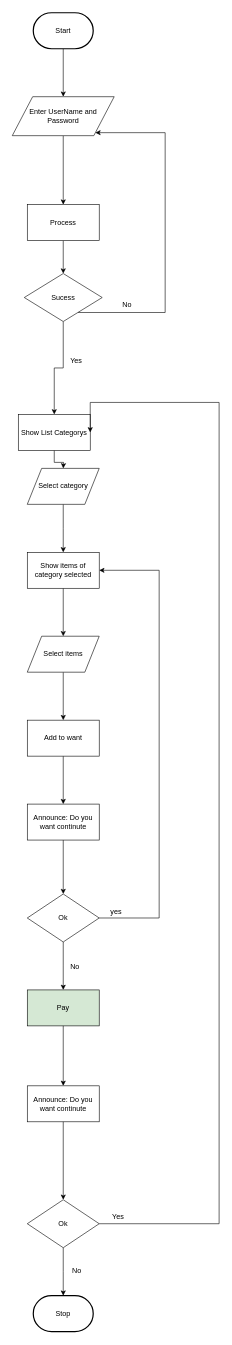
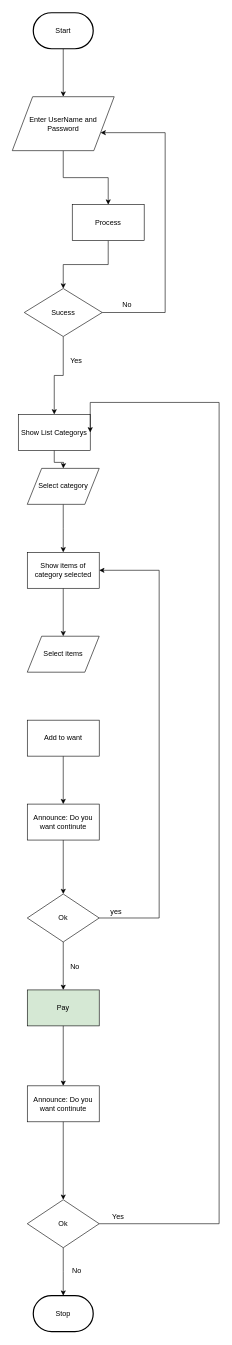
node "Enter UserName and Password": size 102x39 -> 102x54
node "Process": moved (63, 222) -> (108, 222)
node "Sucess": moved (63, 297) -> (63, 312)
edge "Select items" -> "Add to want": removed
